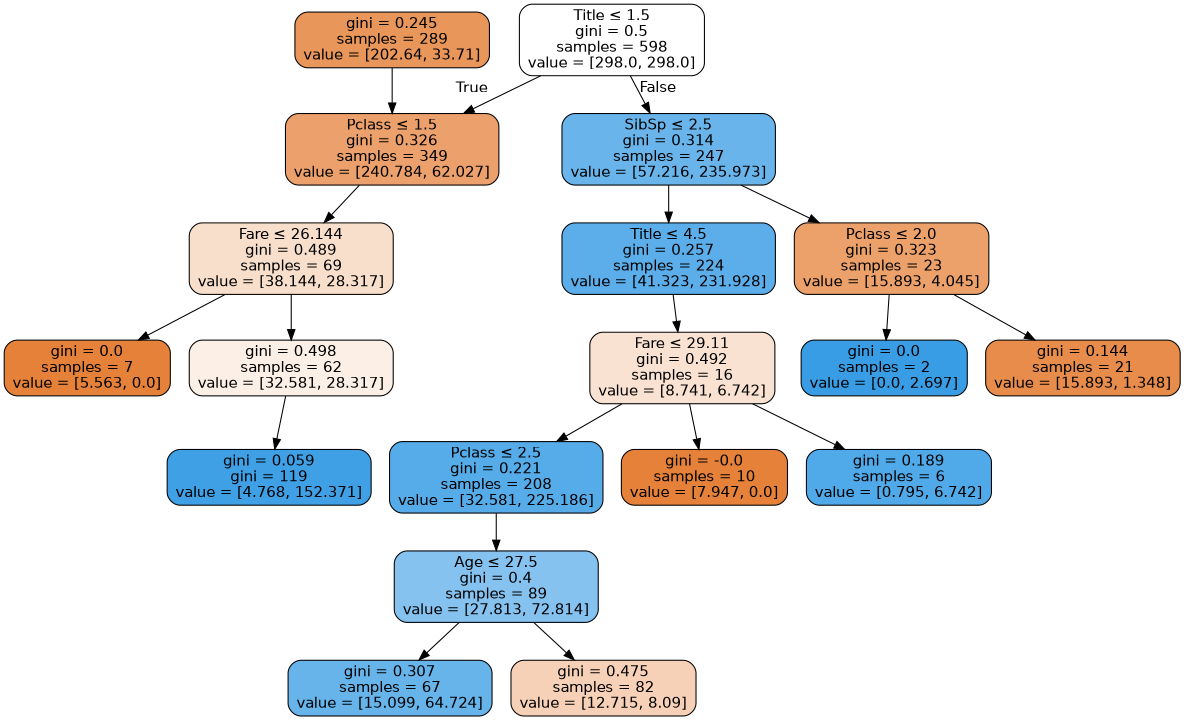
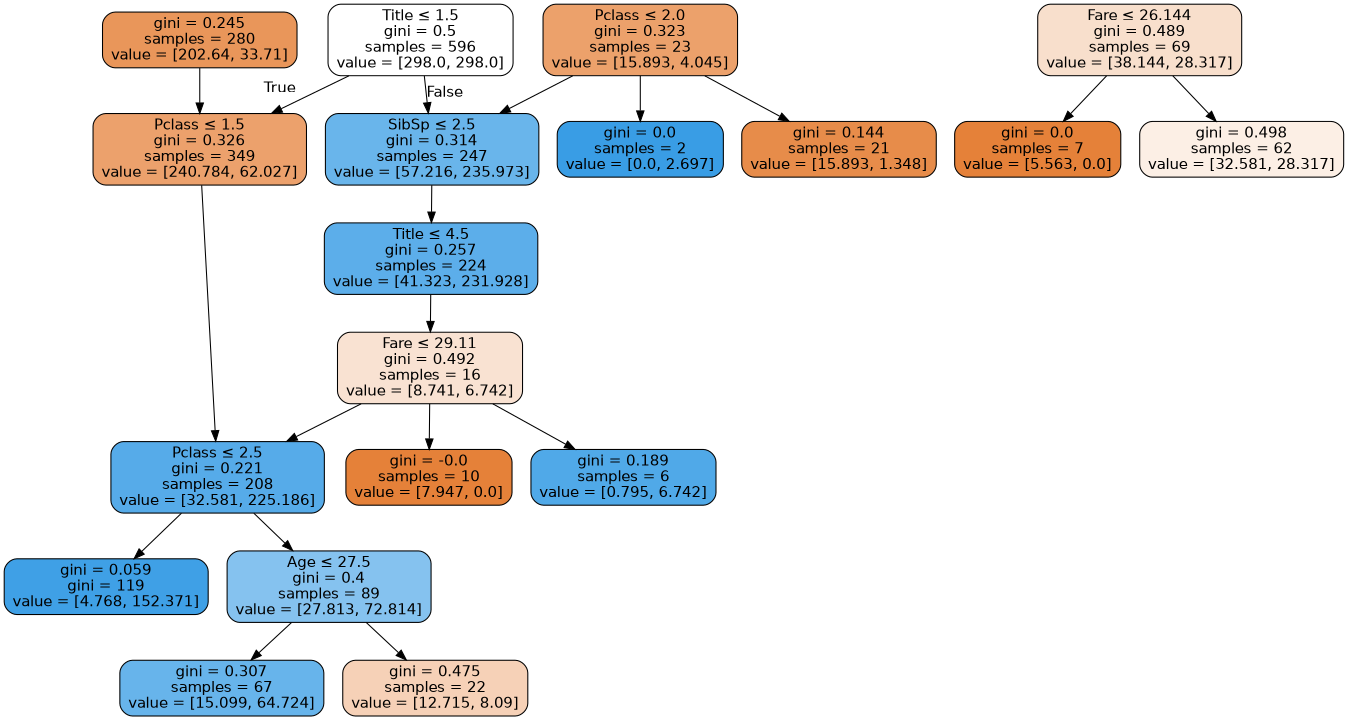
node "gini = 0.245": text "samples = 289" -> "samples = 280"
node "Title ≤ 1.5": text "samples = 598" -> "samples = 596"
edge "Pclass ≤ 1.5" -> "Fare ≤ 26.144": now "Pclass ≤ 1.5" -> "Pclass ≤ 2.5"
edge "SibSp ≤ 2.5" -> "Pclass ≤ 2.0": reversed
edge "gini = 0.498" -> "gini = 0.059": now "Pclass ≤ 2.5" -> "gini = 0.059"
node "gini = 0.475": text "samples = 82" -> "samples = 22"
